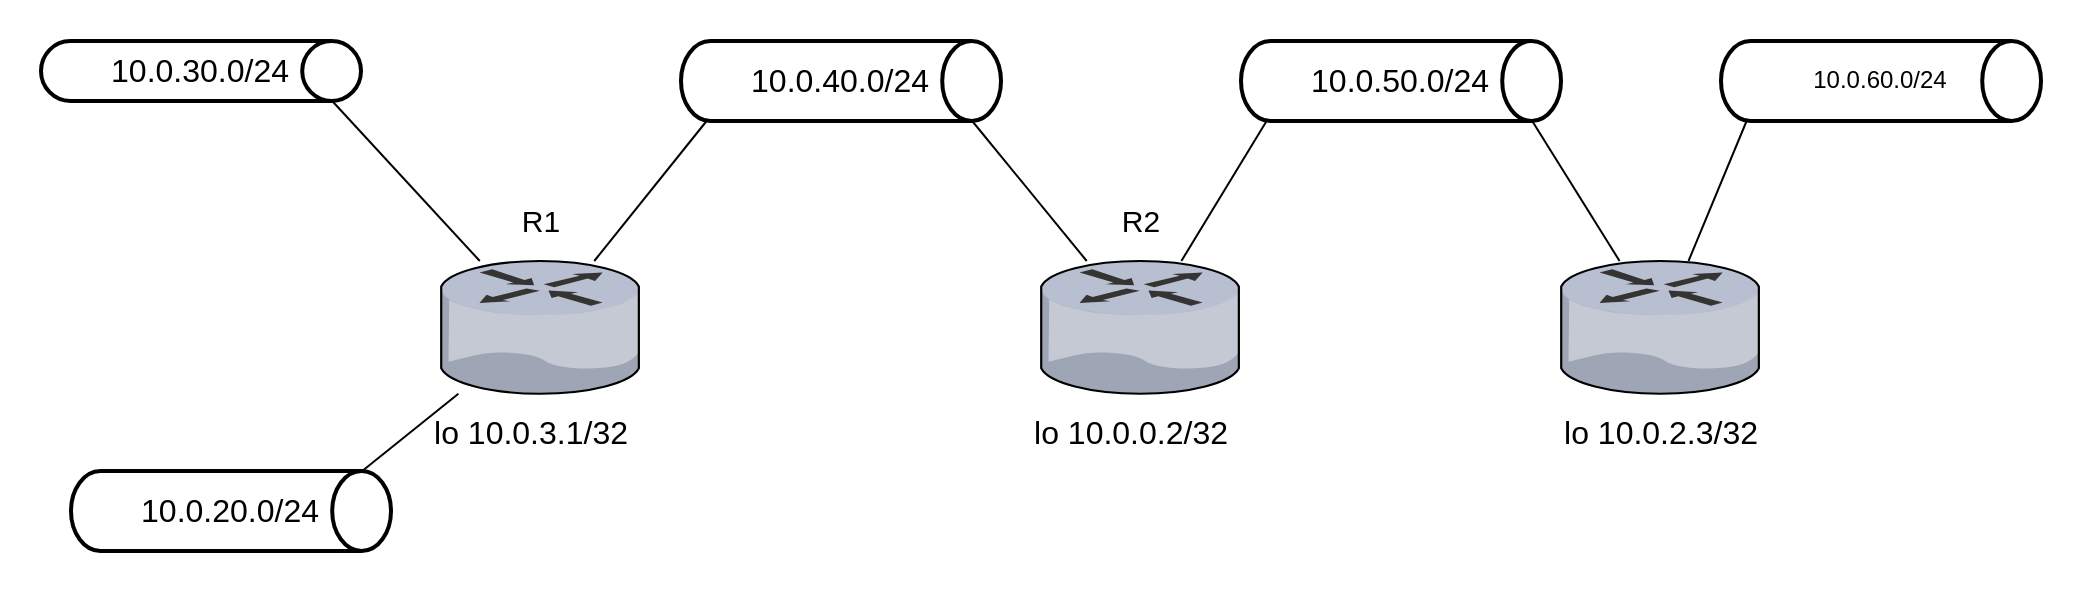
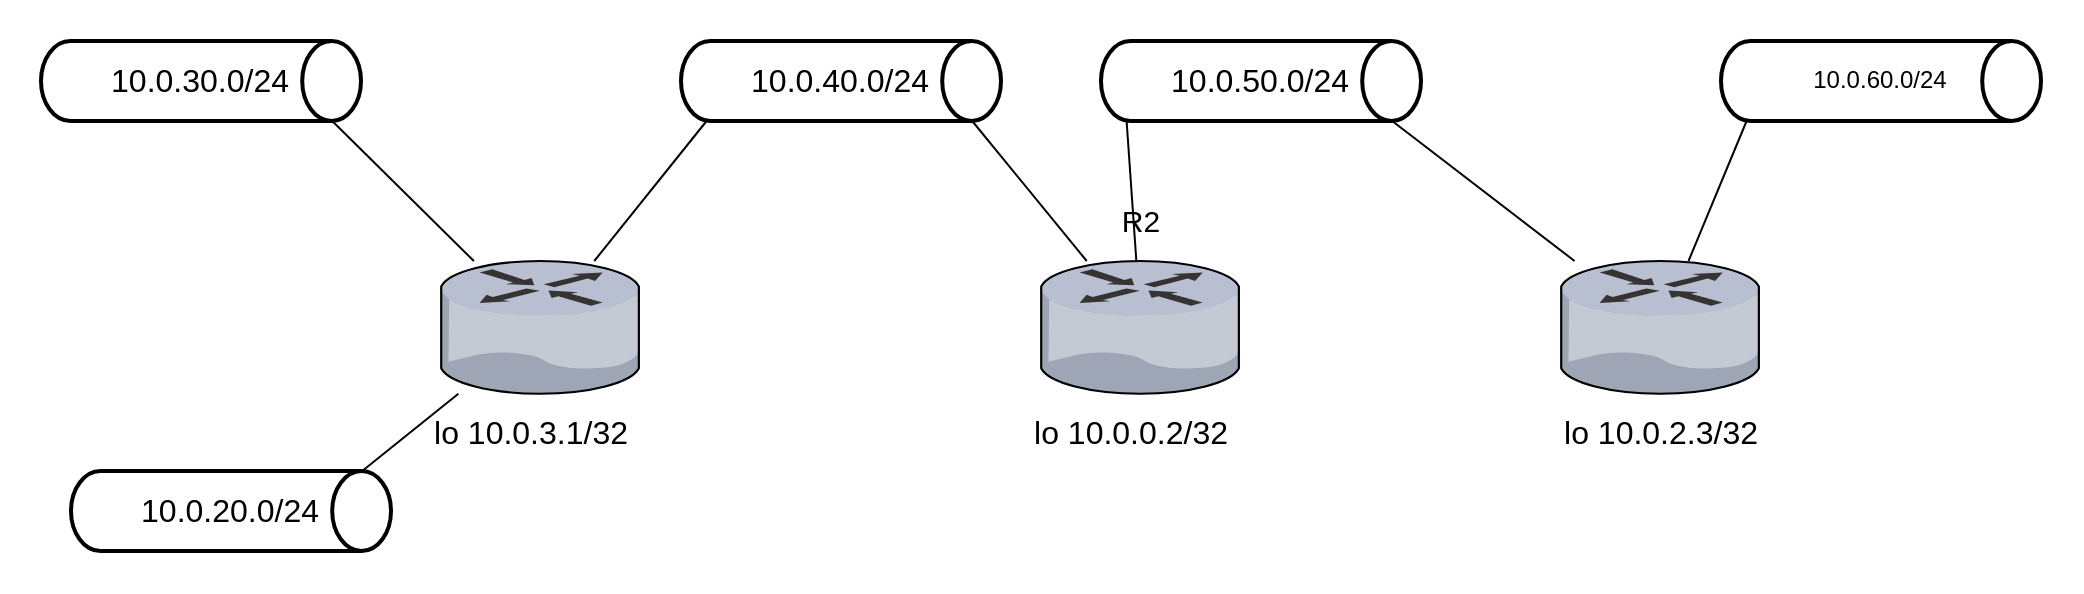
node "10.0.30.0/24": size 320x60 -> 320x80
node "10.0.50.0/24": moved (1401, 81) -> (1261, 81)
node "R1": removed
